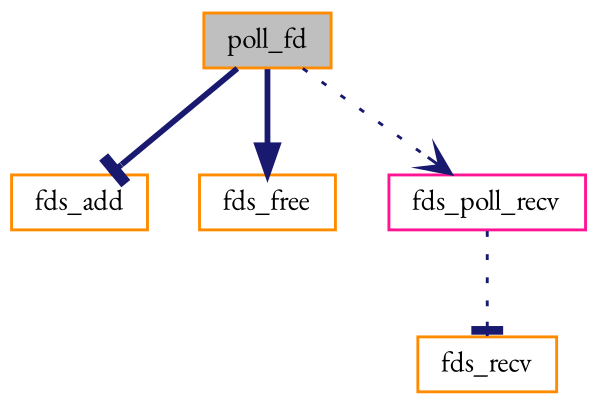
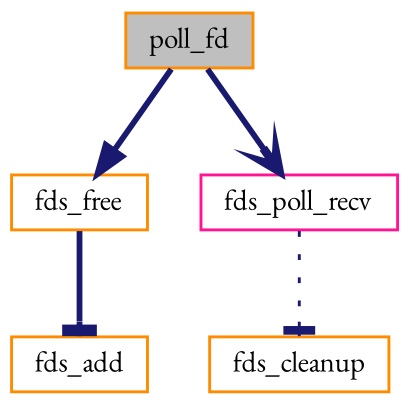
edge "poll_fd" -> "fds_poll_recv": style dotted -> bold
edge "poll_fd" -> "fds_add": now "fds_free" -> "fds_add"
node "fds_recv": label "fds_recv" -> "fds_cleanup"
